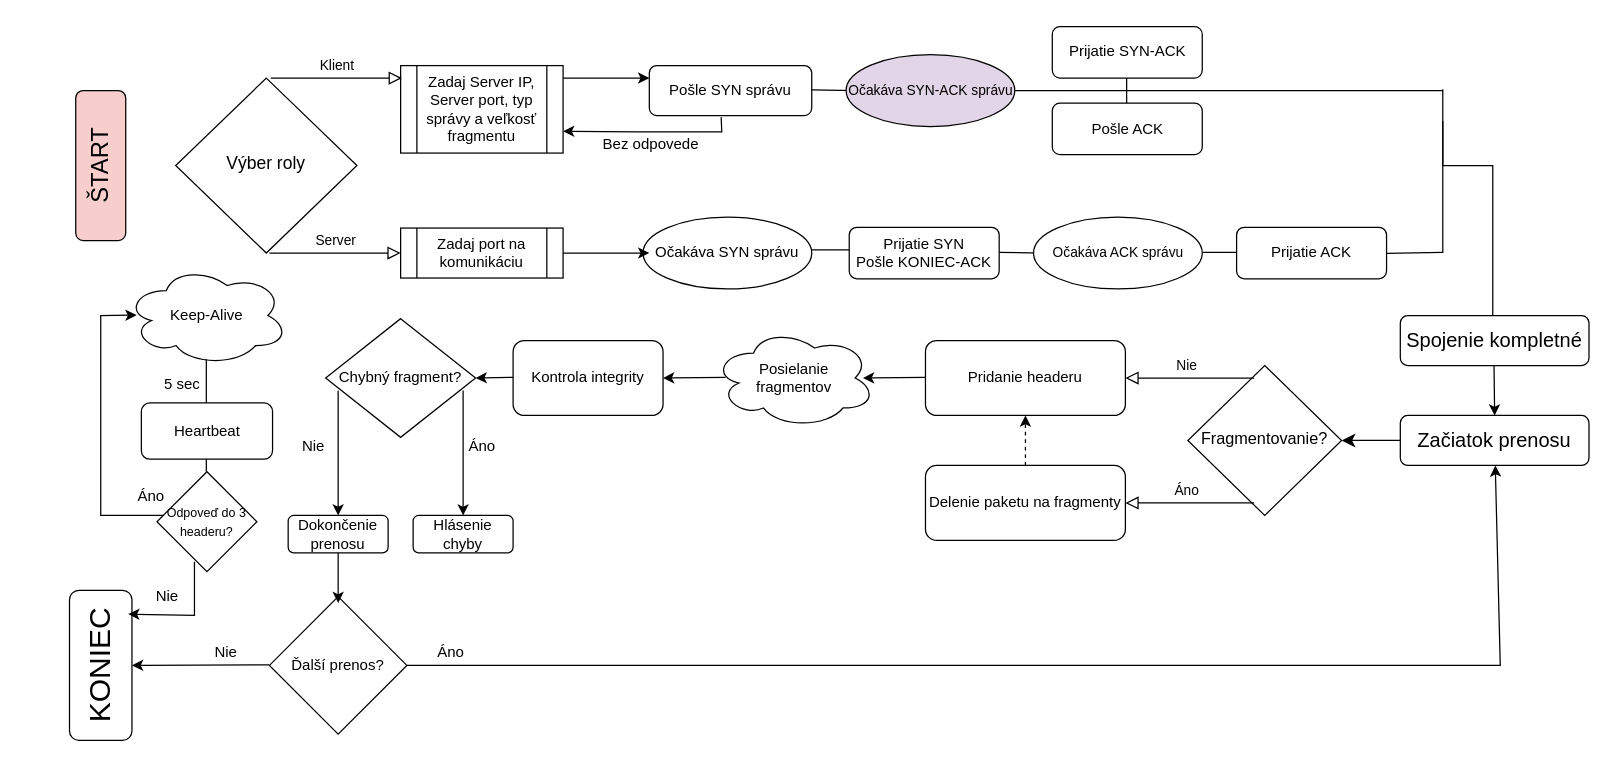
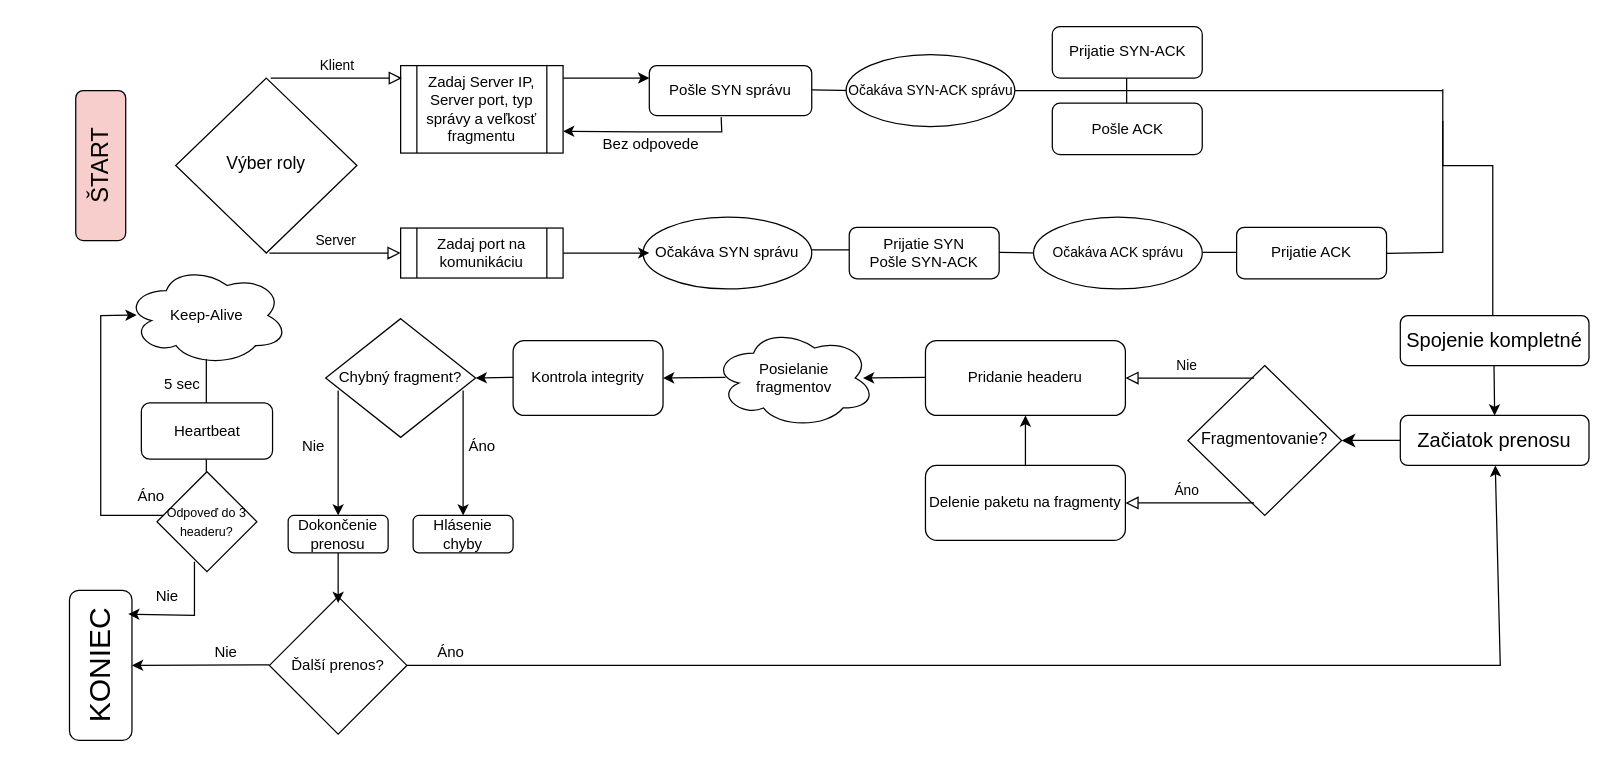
node "Očakáva SYN-ACK správu": fillcolor #e1d5e7 -> #ffffff
node "Prijatie SYN Pošle KONIEC-ACK": label "Prijatie SYN Pošle KONIEC-ACK" -> "Prijatie SYN Pošle SYN-ACK"
edge "Delenie paketu na fragmenty" -> "Pridanie headeru": style dashed -> solid
